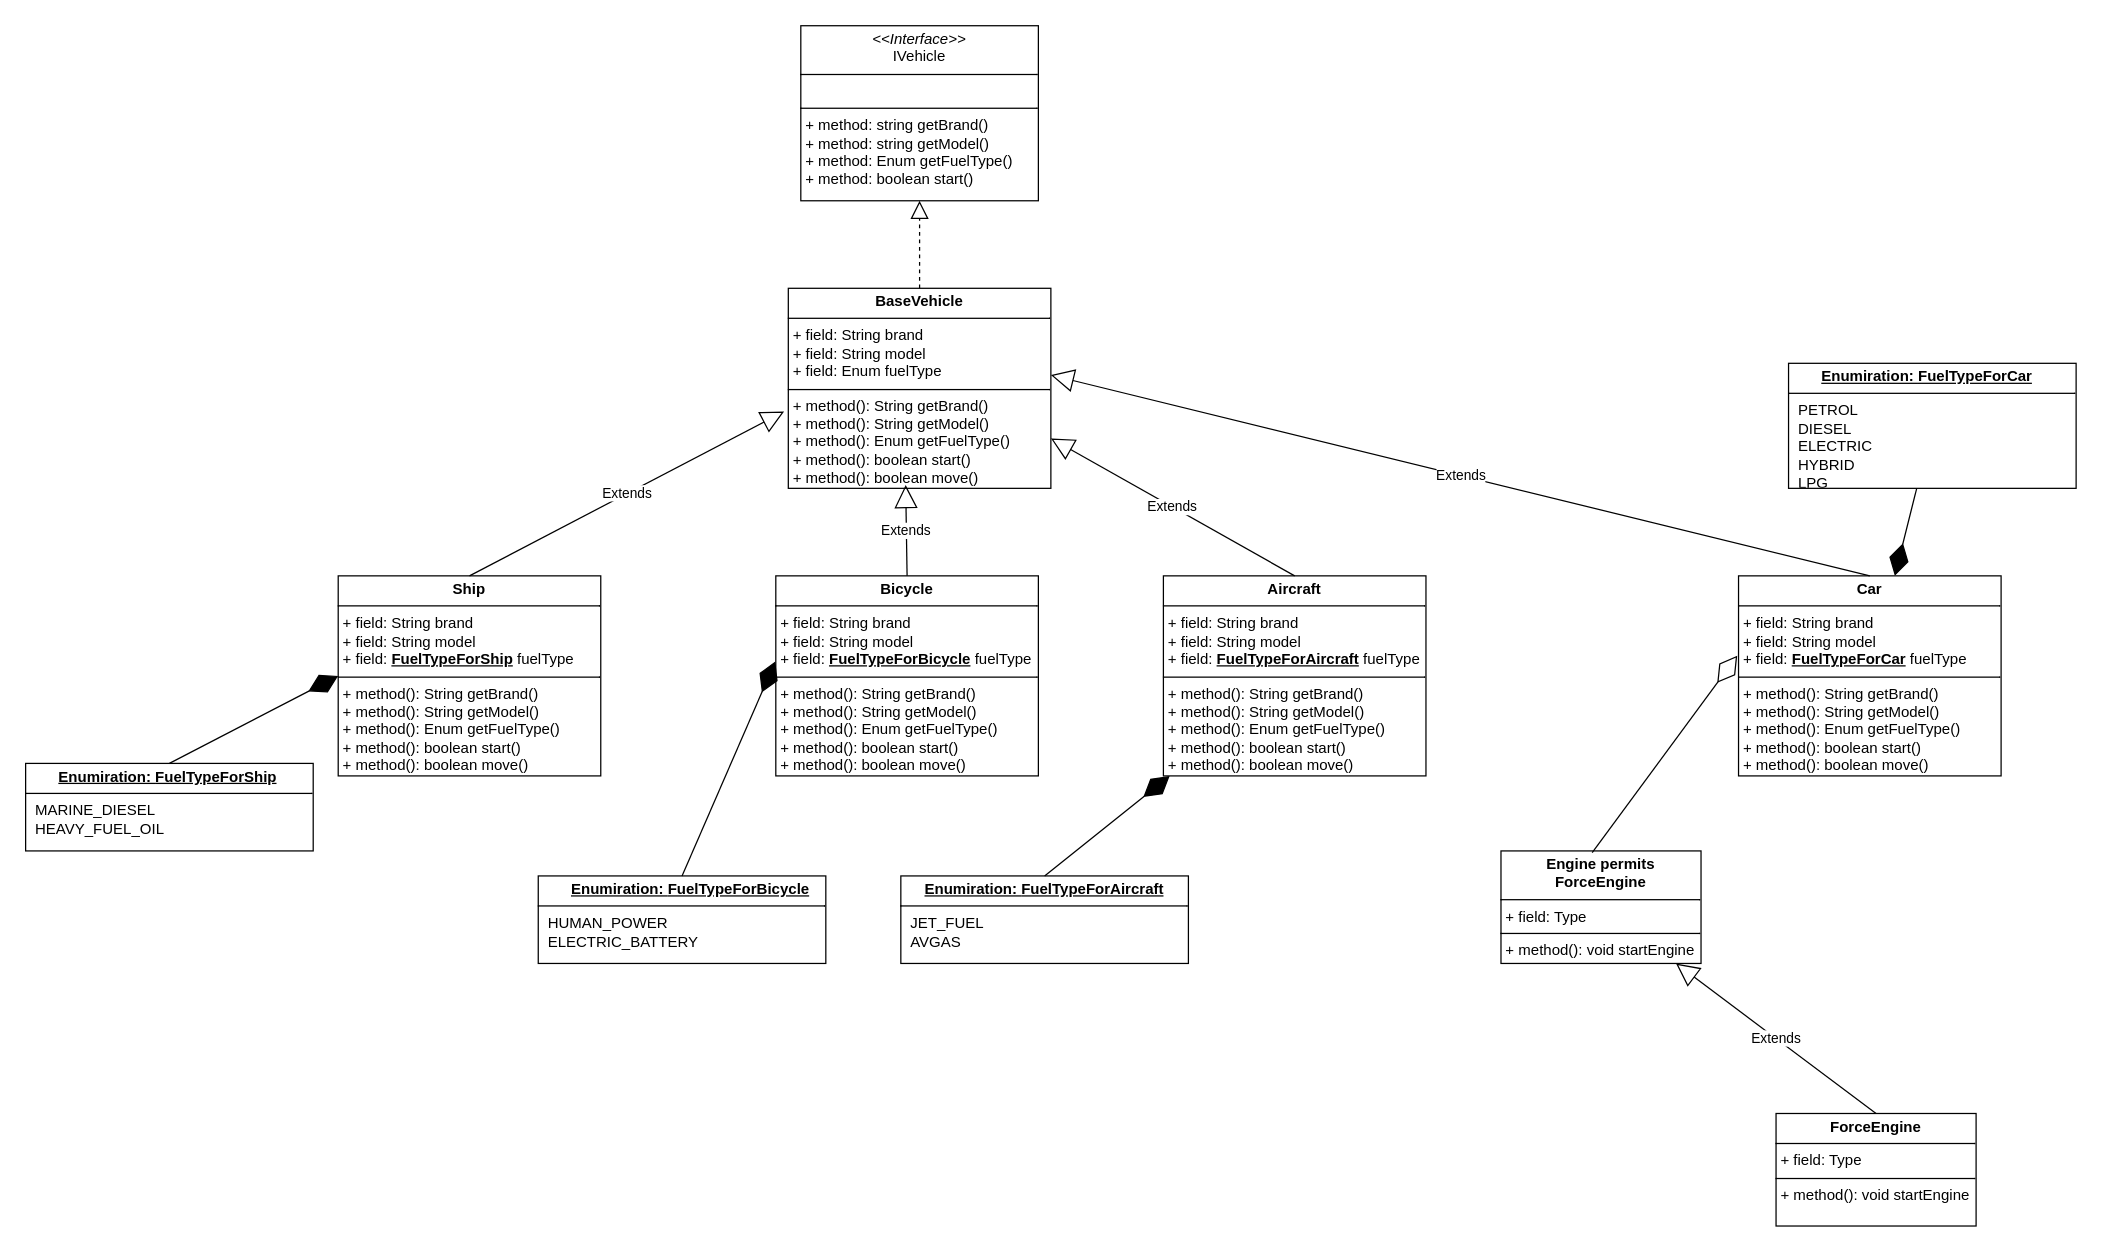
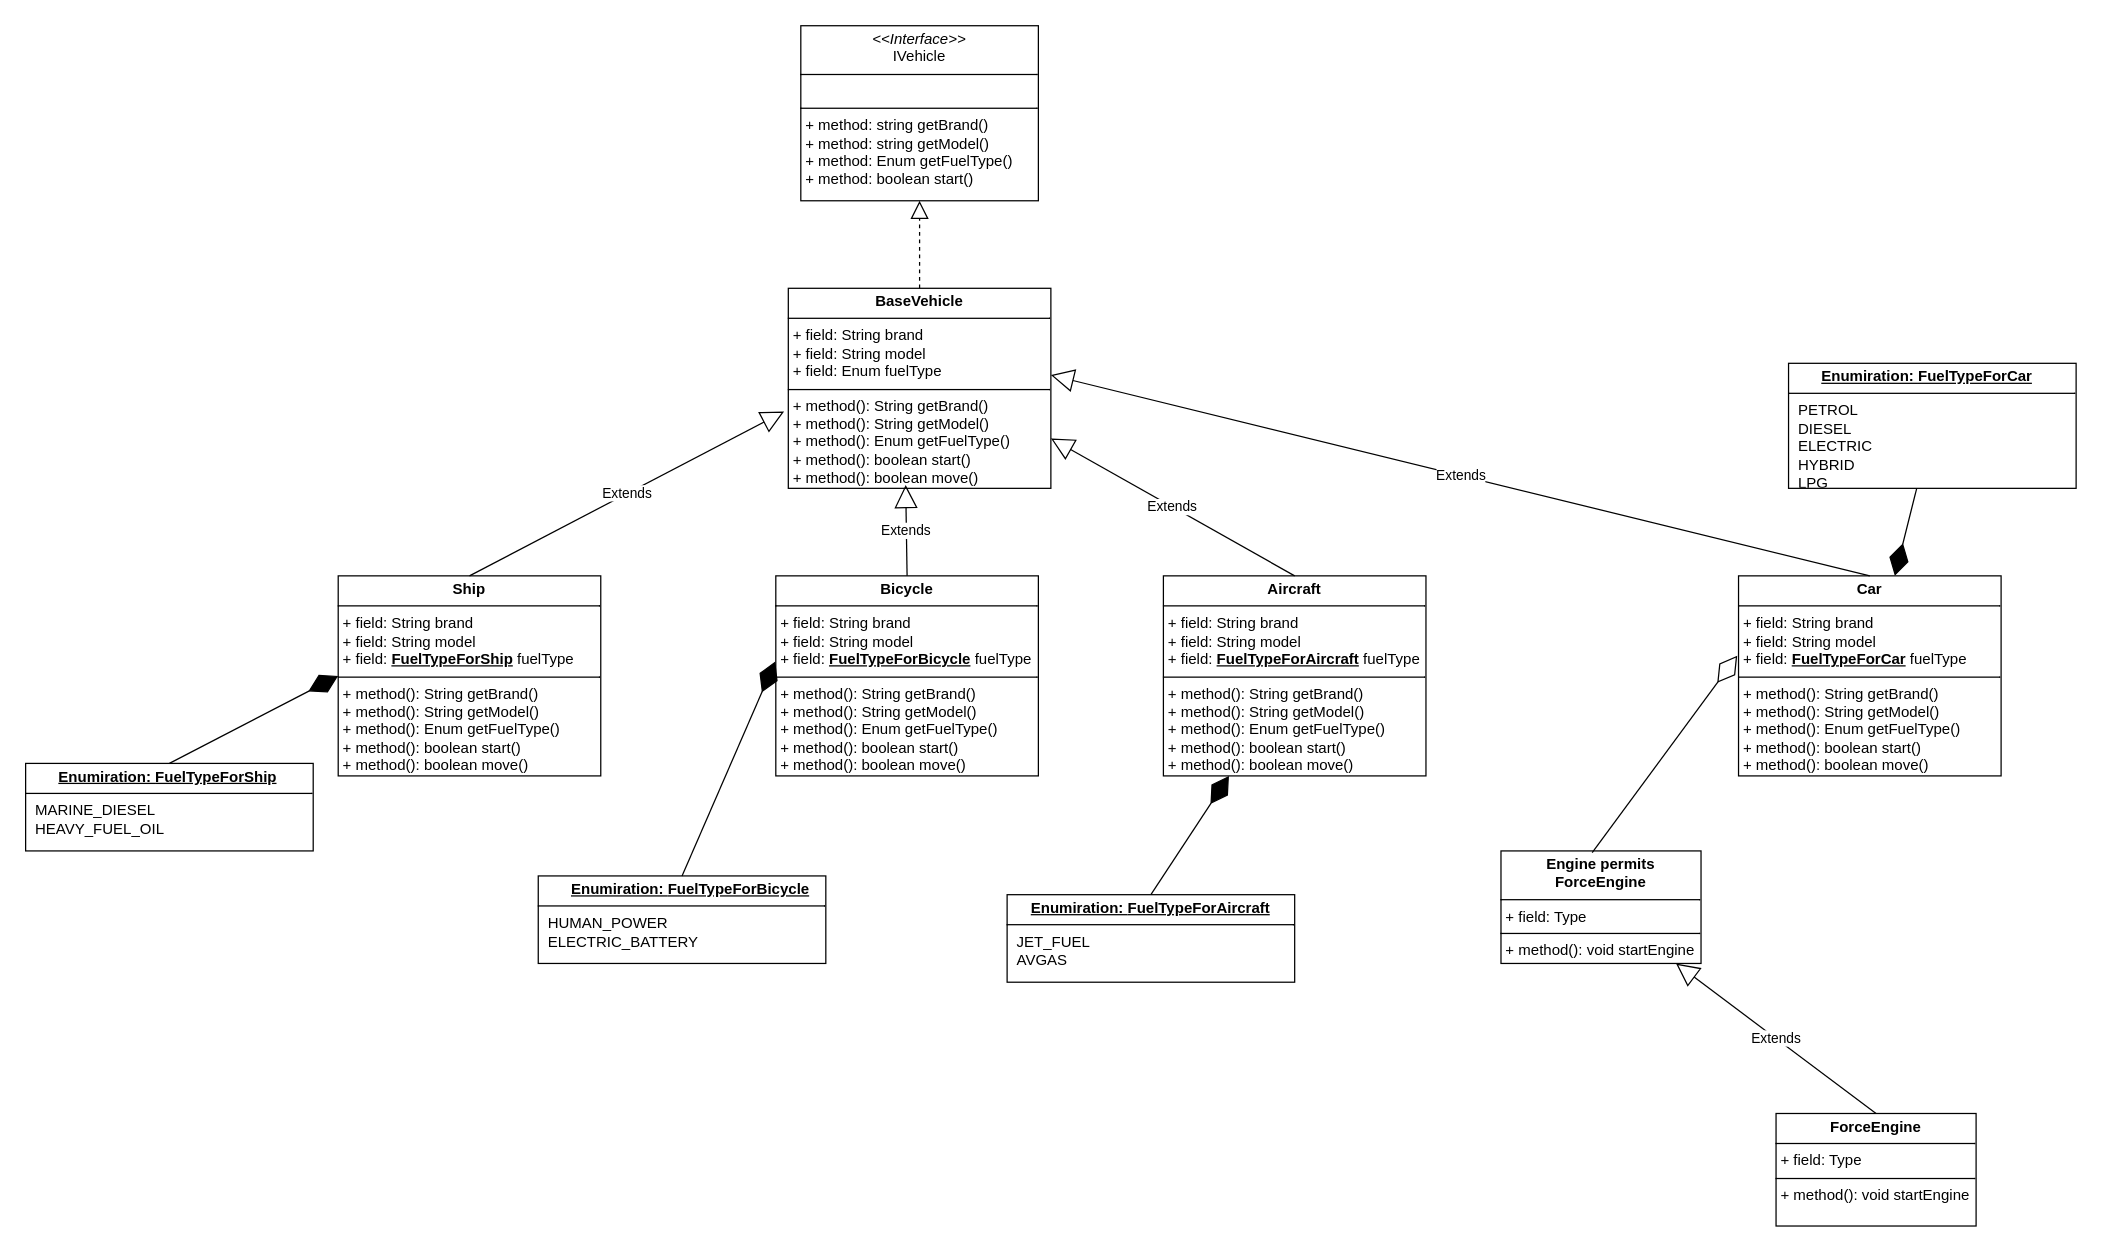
node "Enumiration: FuelTypeForAircraft JET_FUEL AVGAS": moved (1044, 919) -> (1151, 938)
